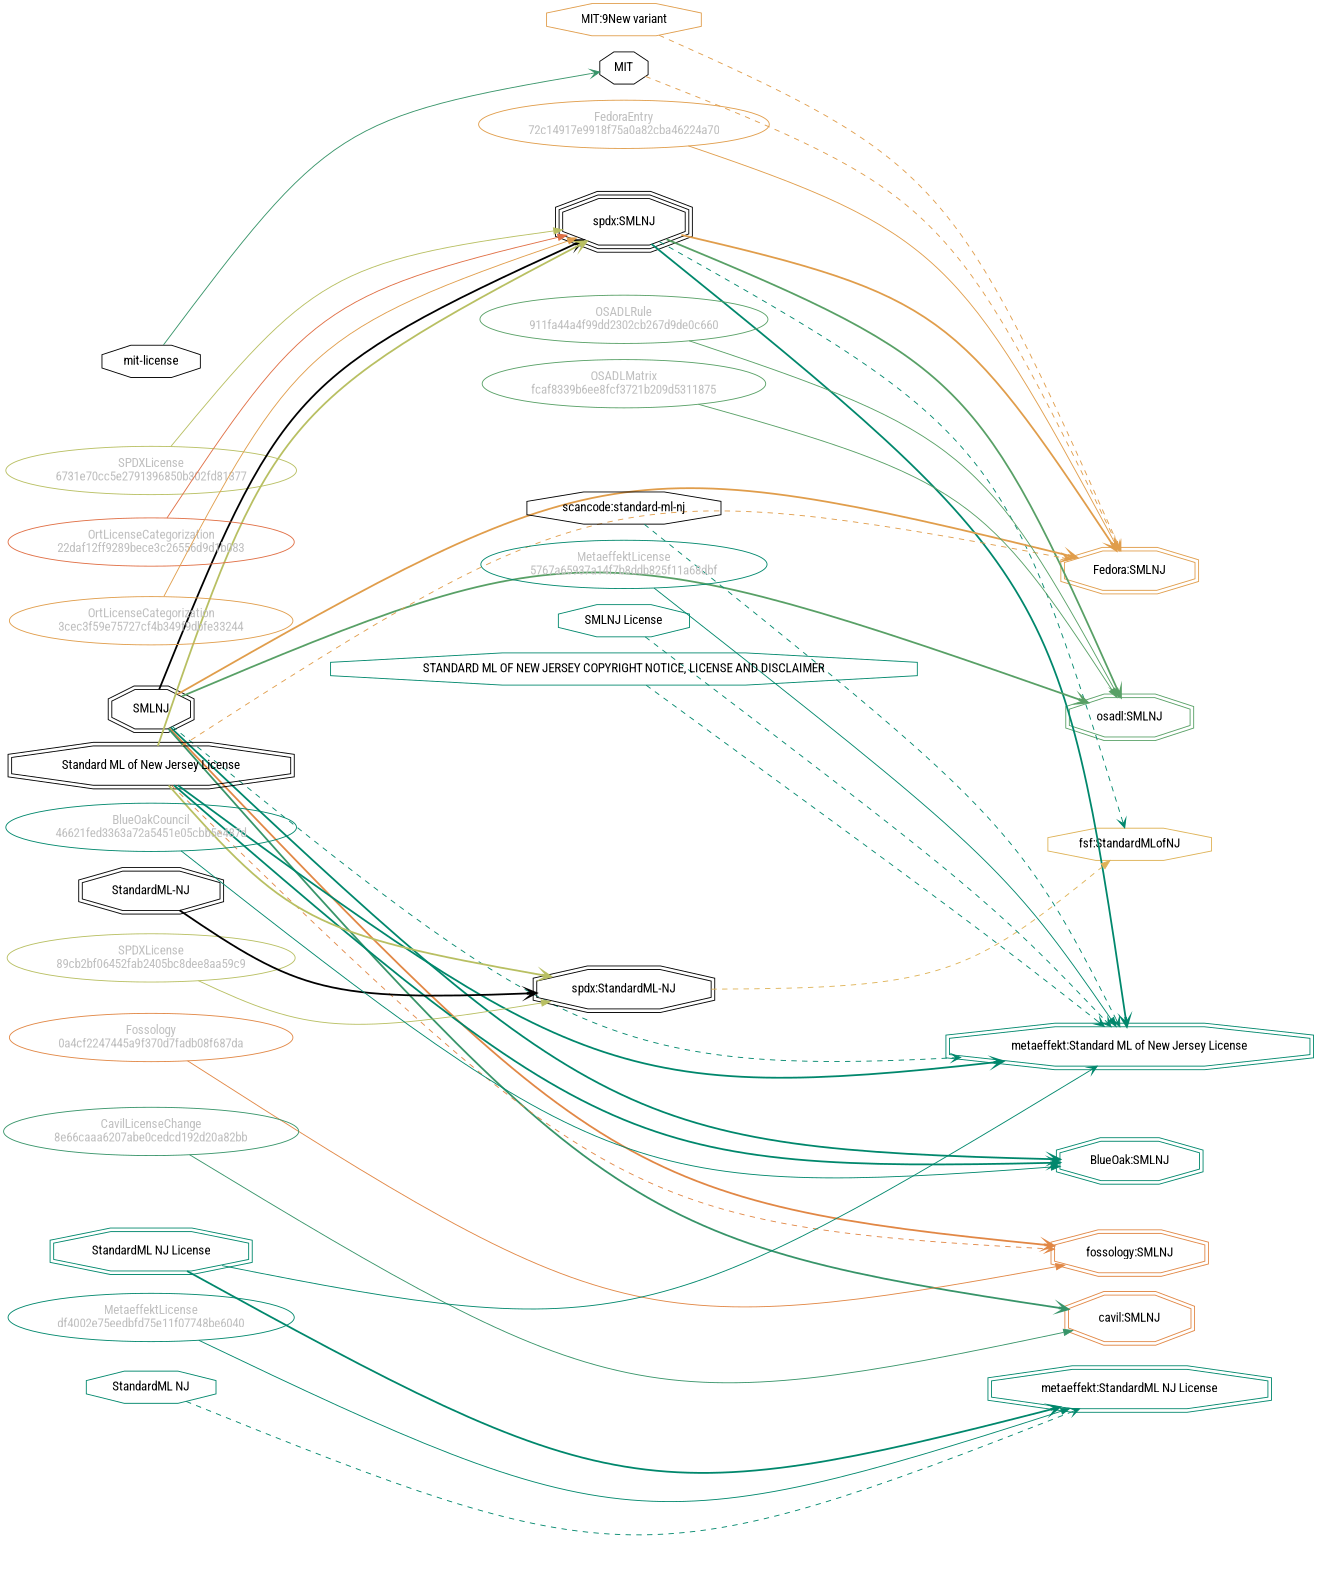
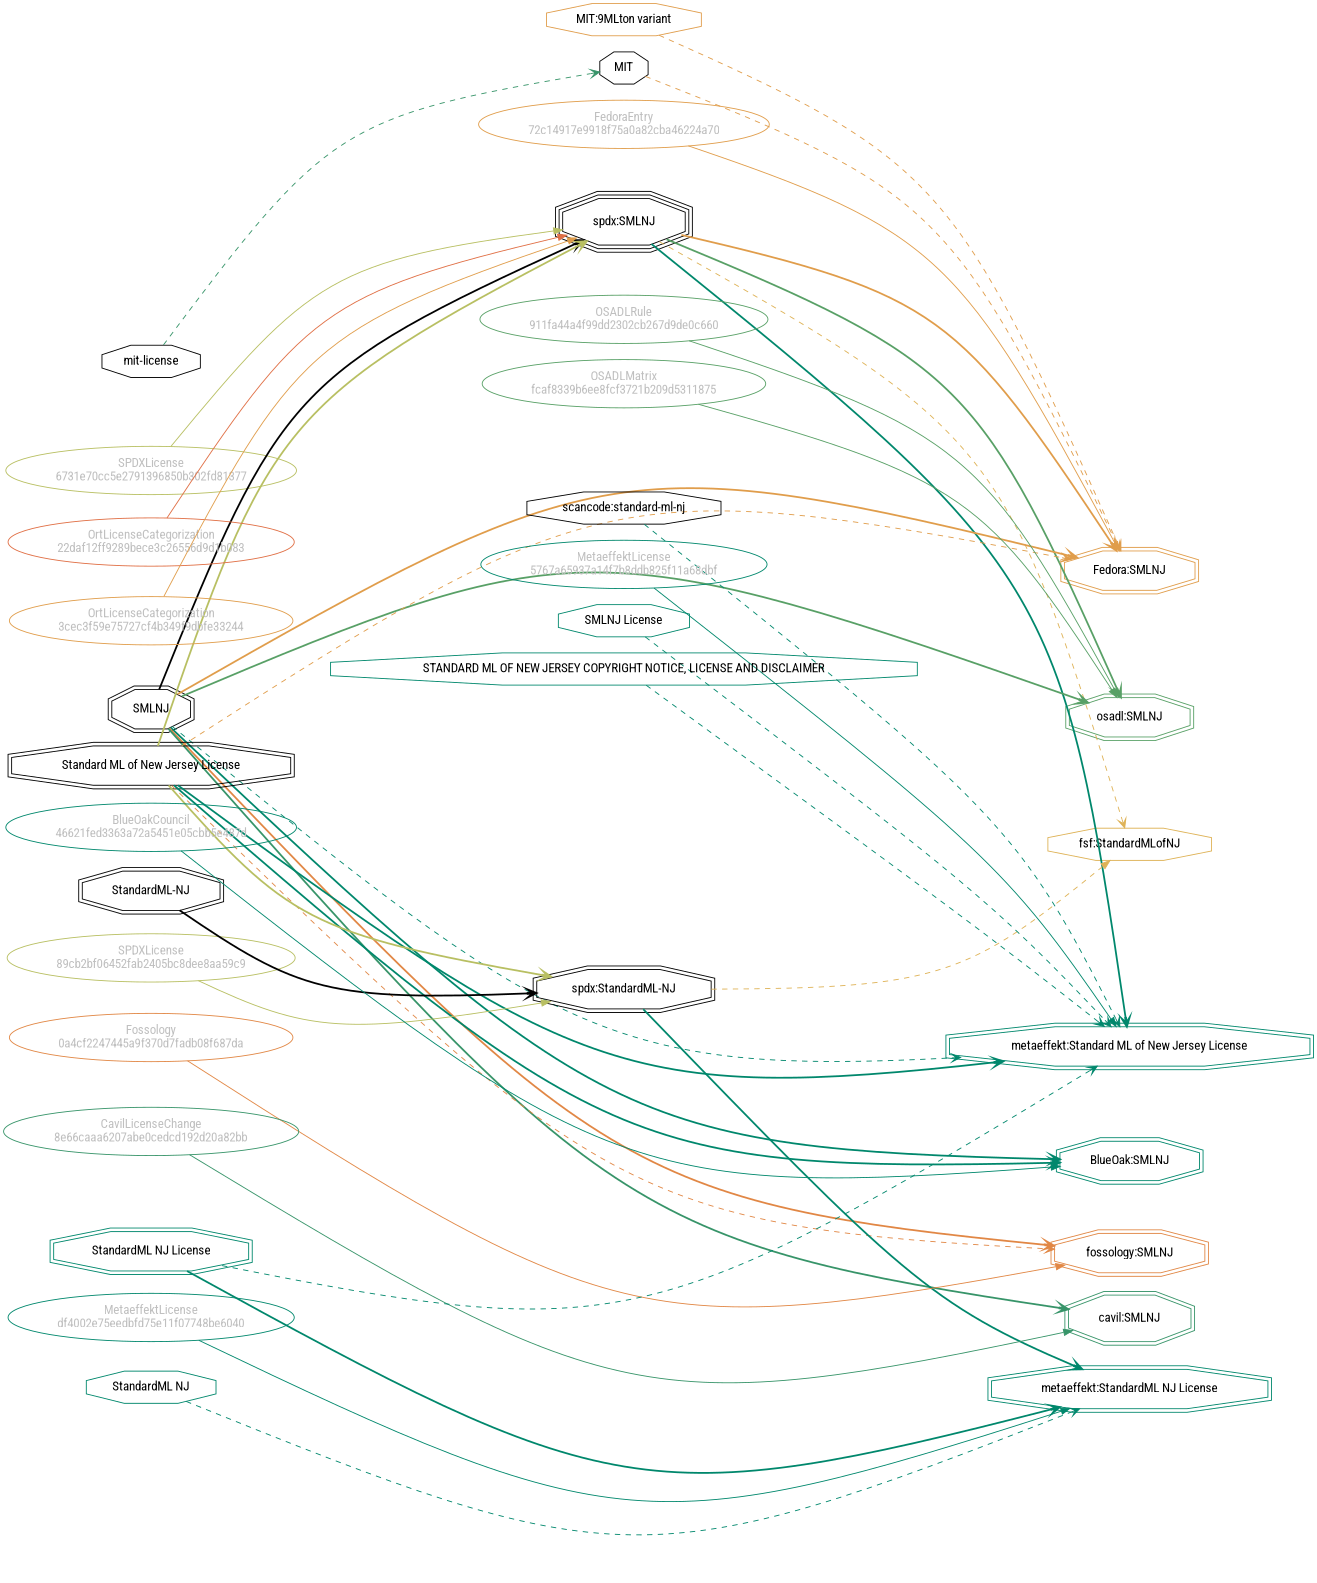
node "MIT:9New variant": label "MIT:9New variant" -> "MIT:9MLton variant"
edge "mit-license" -> "MIT": style solid -> dashed
edge "spdx:SMLNJ" -> "fsf:StandardMLofNJ": color #00876c -> #deb256
edge "spdx:StandardML-NJ" -> "metaeffekt:StandardML NJ License": added
edge "StandardML NJ License" -> "metaeffekt:Standard ML of New Jersey License": style solid -> dashed
node "cavil:SMLNJ": color #e18745 -> #379469
